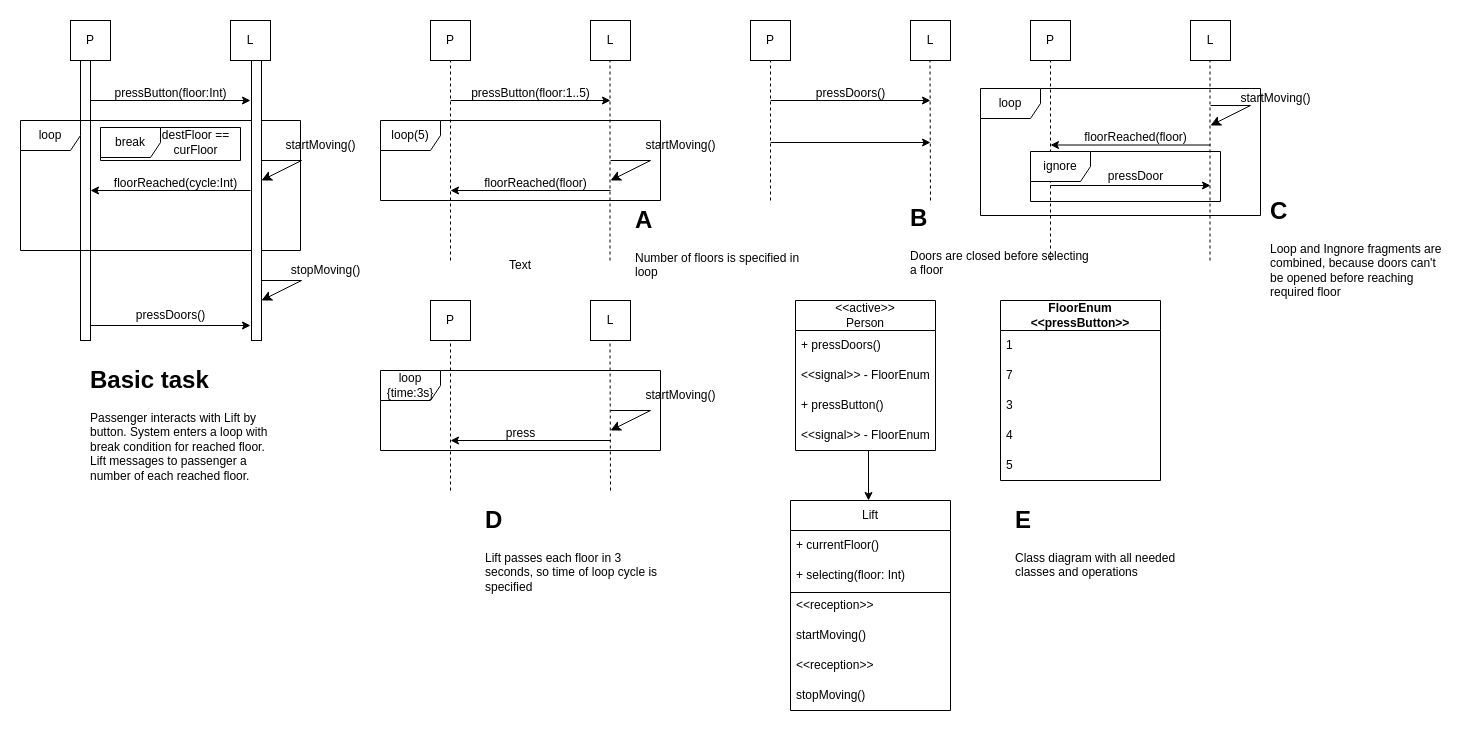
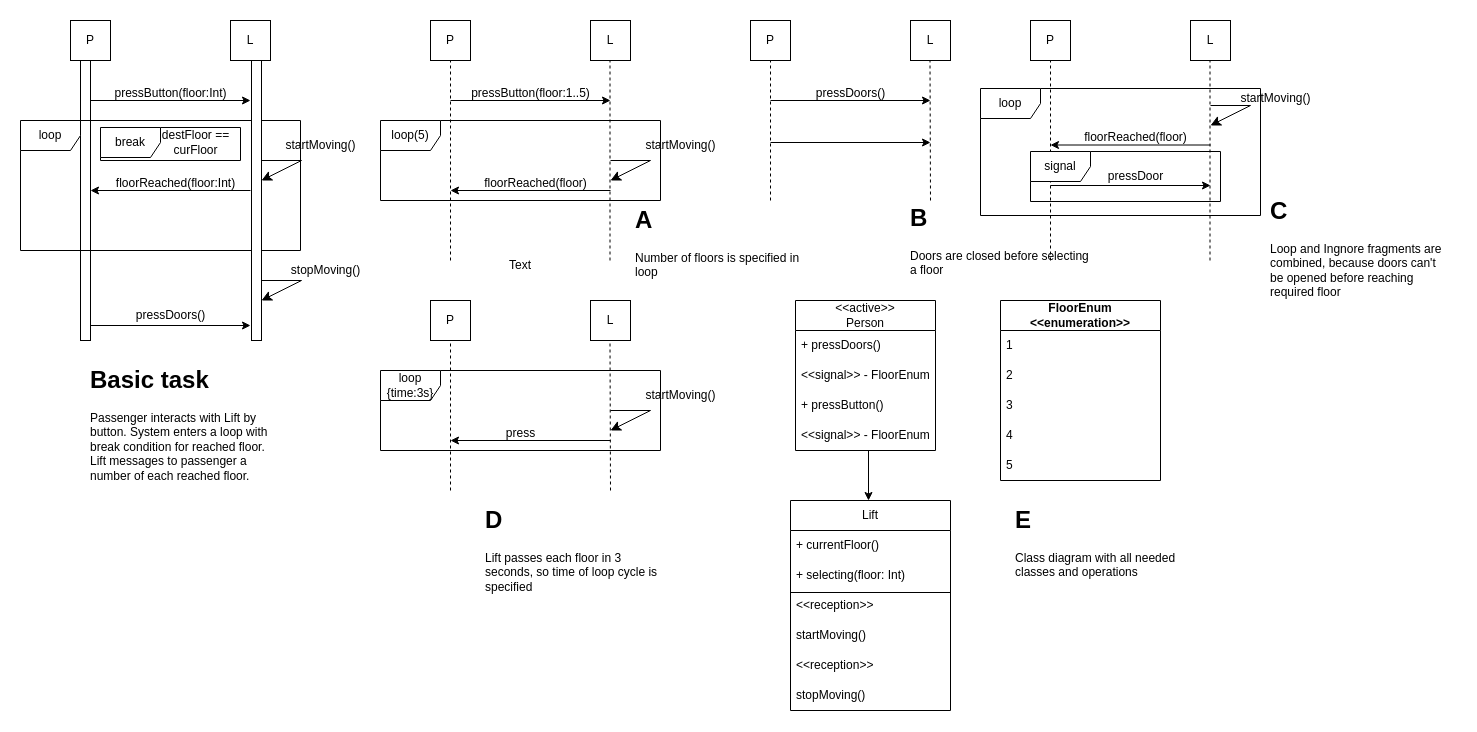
node "ignore": label "ignore" -> "signal"
node "floorReached(cycle:Int)": label "floorReached(cycle:Int)" -> "floorReached(floor:Int)"
node "FloorEnum <<pressButton>>": label "FloorEnum <<pressButton>>" -> "FloorEnum <<enumeration>>"
node "7": label "7" -> "2"
